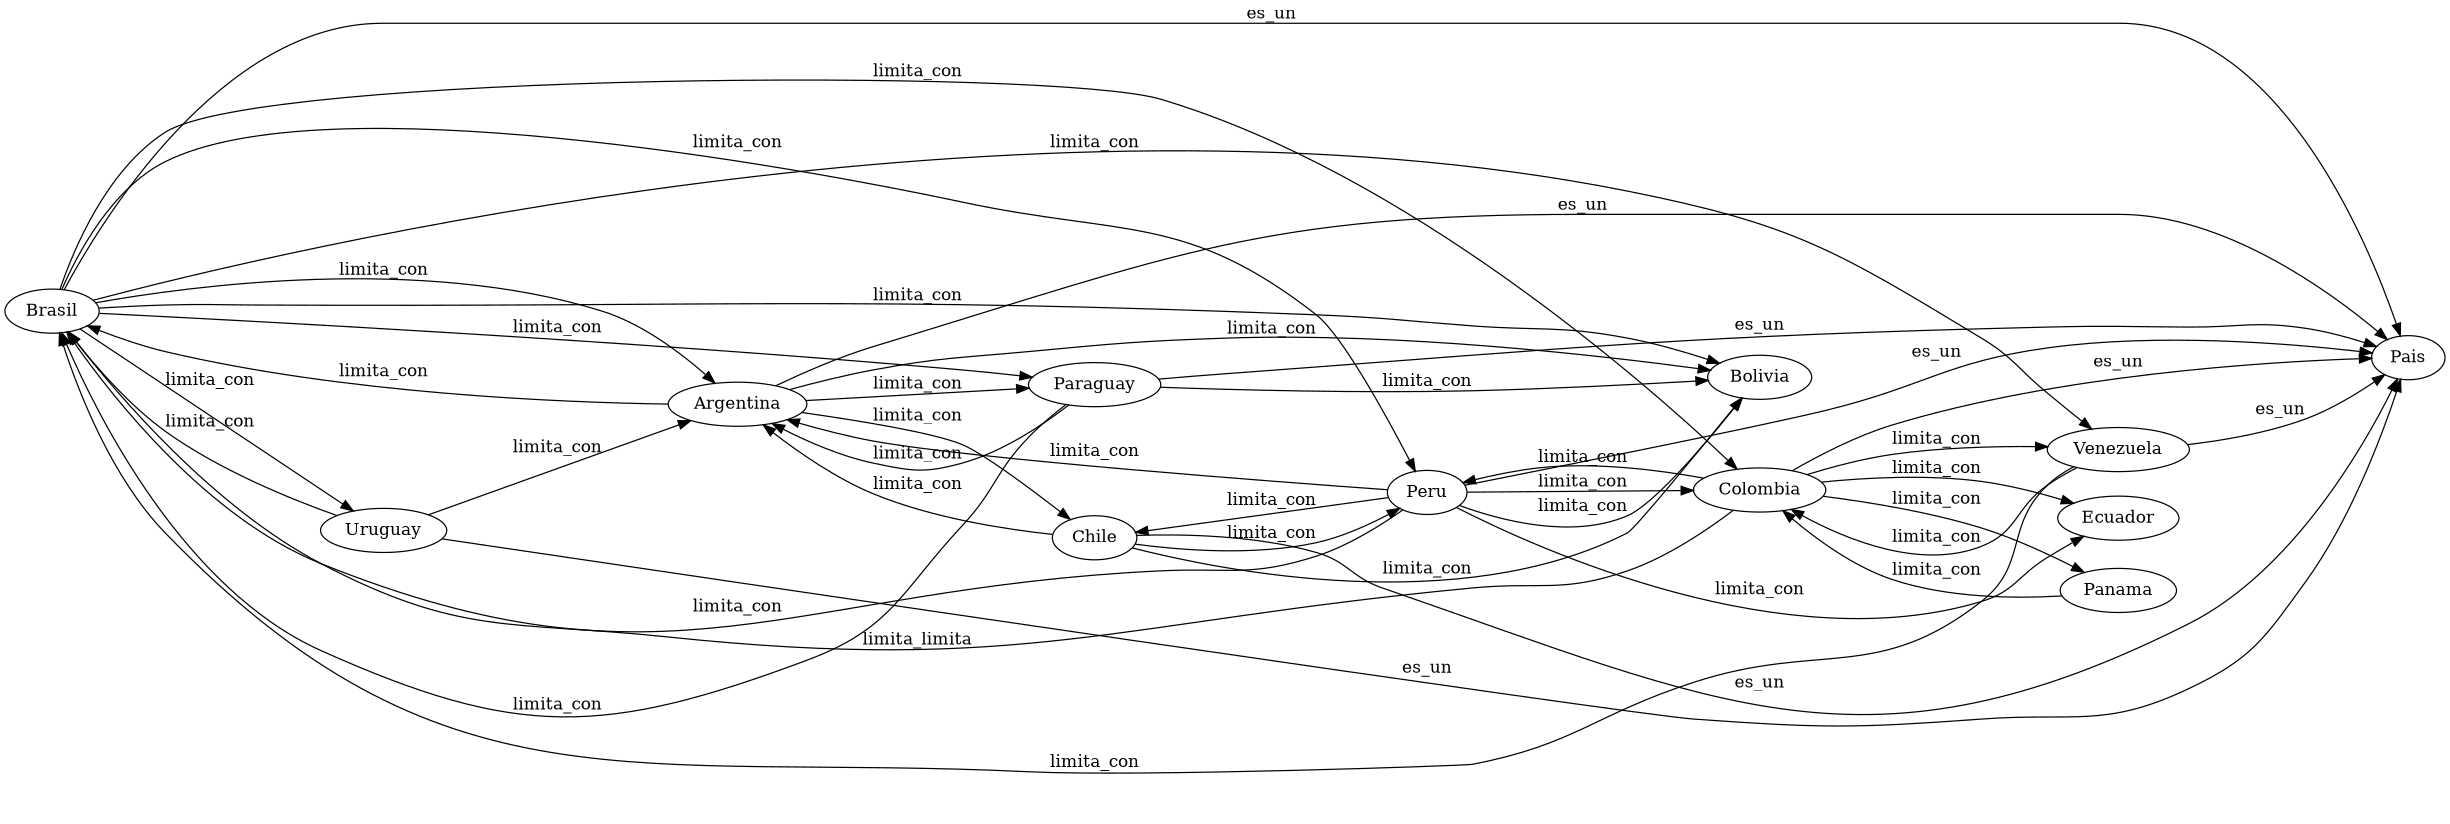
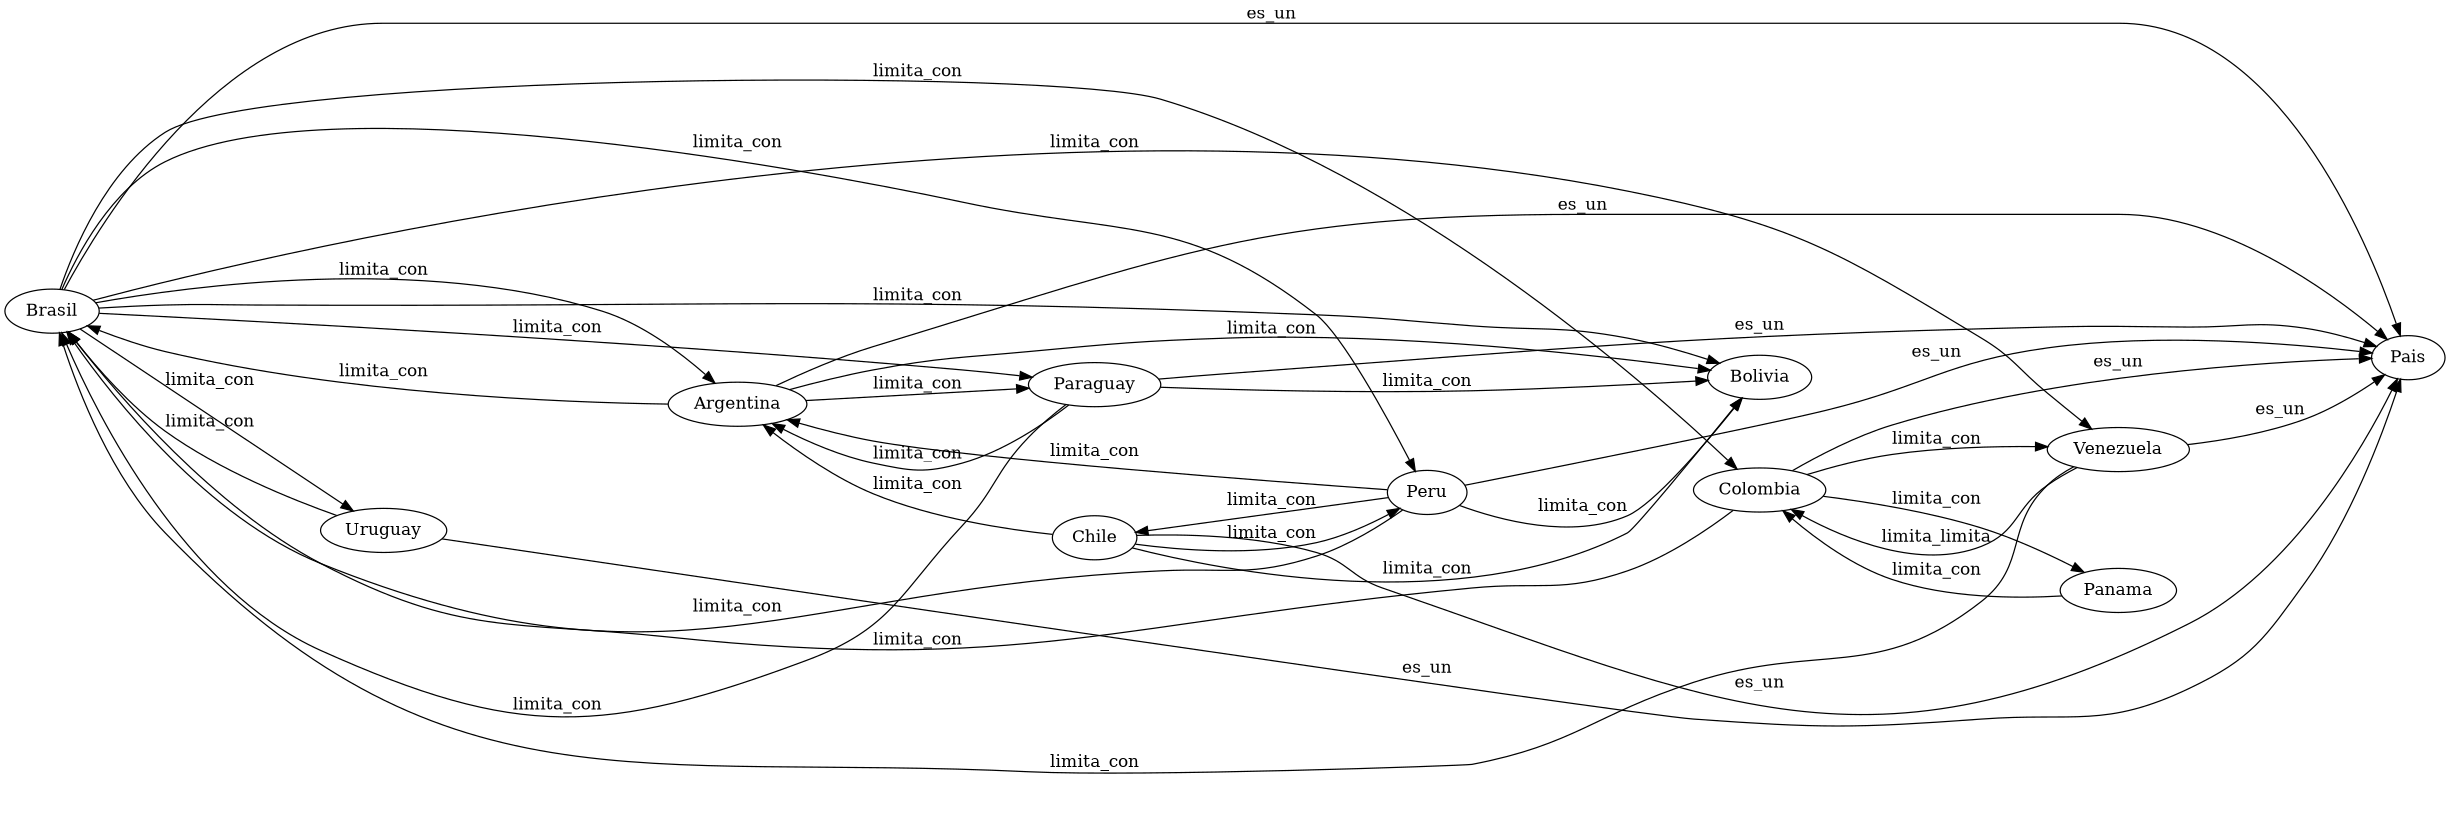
edge "Argentina" -> "Chile": removed, label "limita_con"
edge "Colombia" -> "Peru": removed, label "limita_con"
edge "Uruguay" -> "Argentina": removed, label "limita_con"
edge "Peru" -> "Colombia": removed, label "limita_con"
node "Ecuador": removed
edge "Venezuela" -> "Colombia": label "limita_con" -> "limita_limita"
edge "Colombia" -> "Brasil": label "limita_limita" -> "limita_con"
